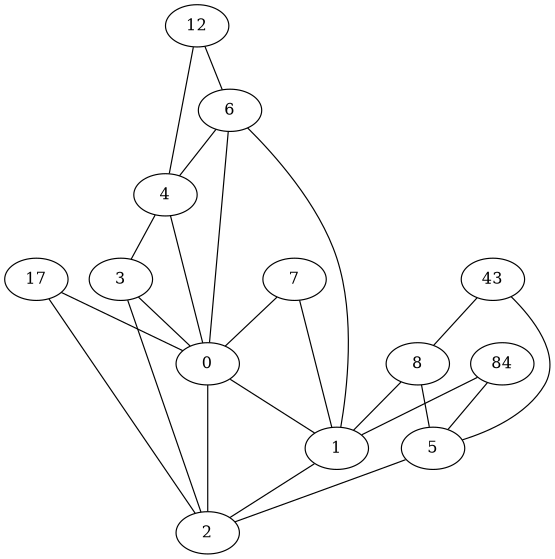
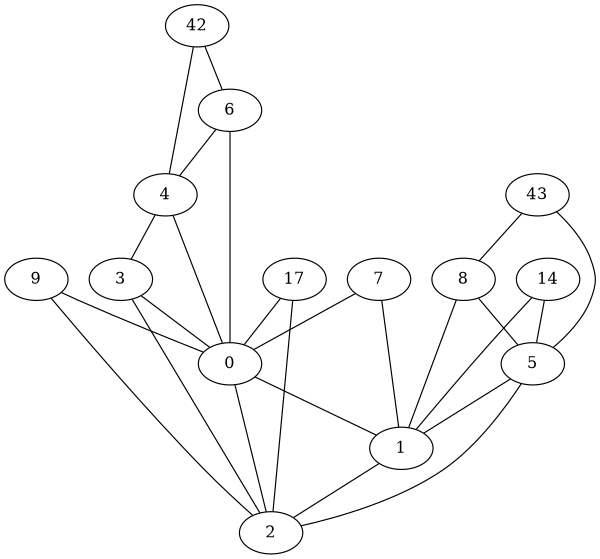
node "12": label "12" -> "42"
edge "6" -- "1": now "5" -- "1"
node "9": added
node "84": label "84" -> "14"
